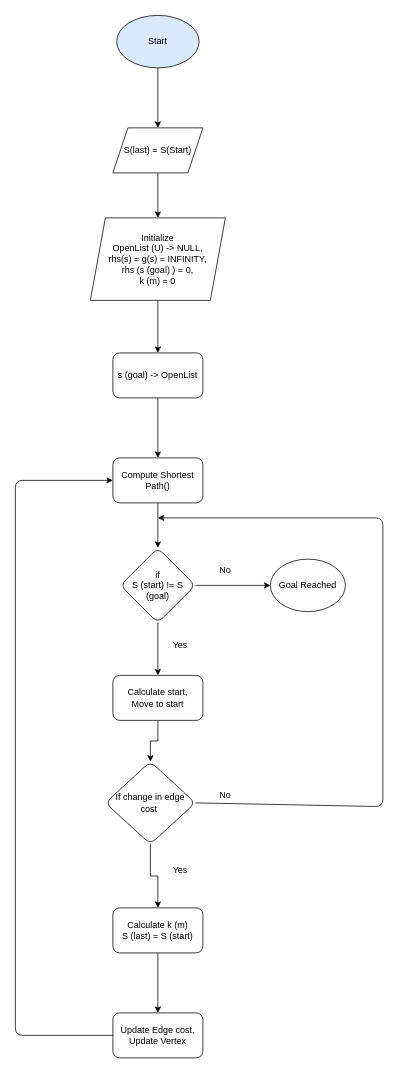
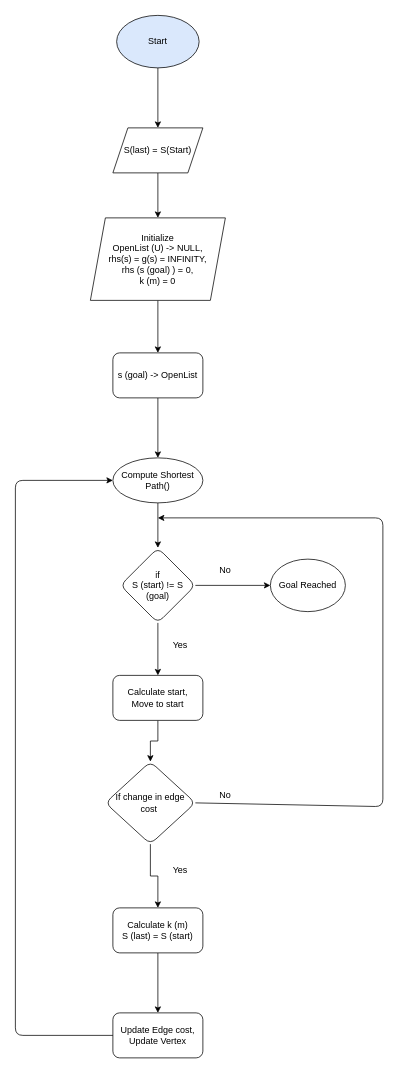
node "Compute Shortest Path()": shape rounded rectangle -> ellipse
